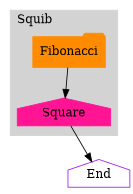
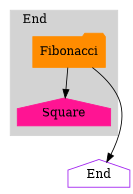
cluster "Squib": label "Squib" -> "End"
edge "Square" -> "End": now "Fibonacci" -> "End"
